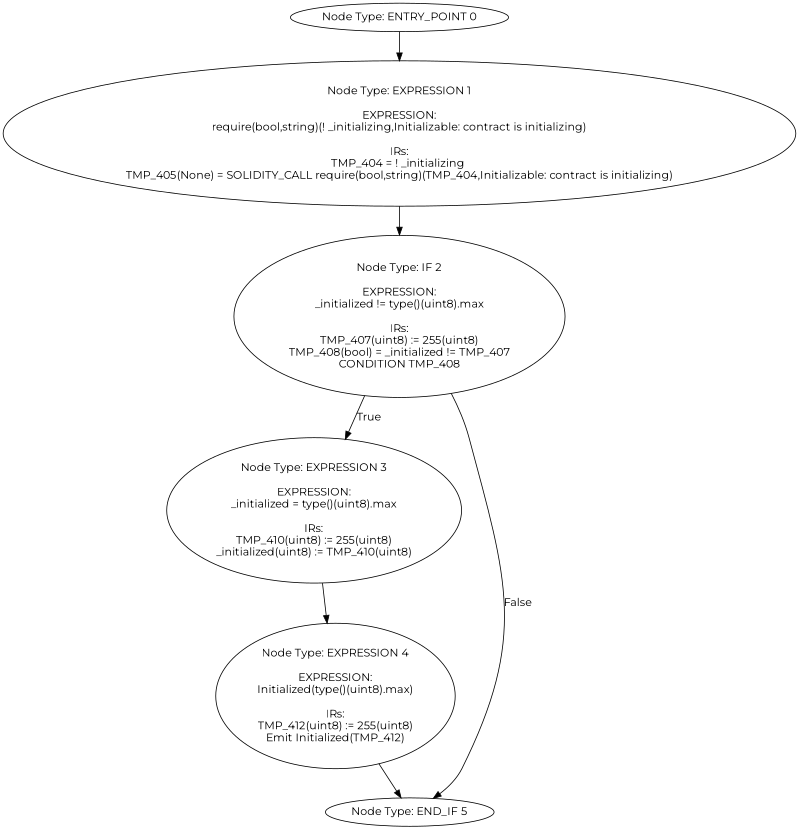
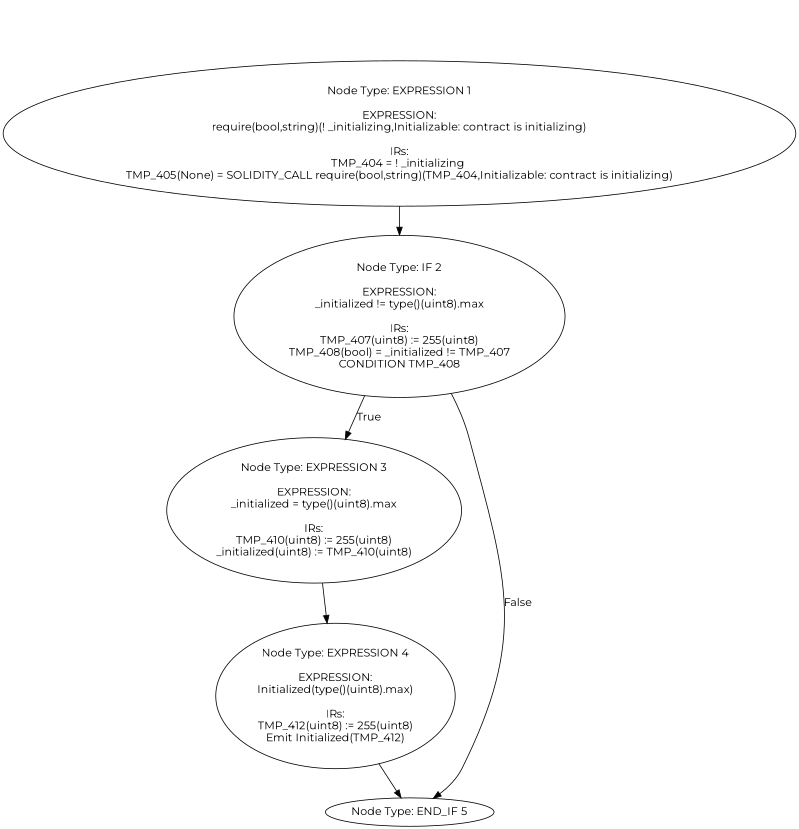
node "Node Type: ENTRY_POINT 0": removed
